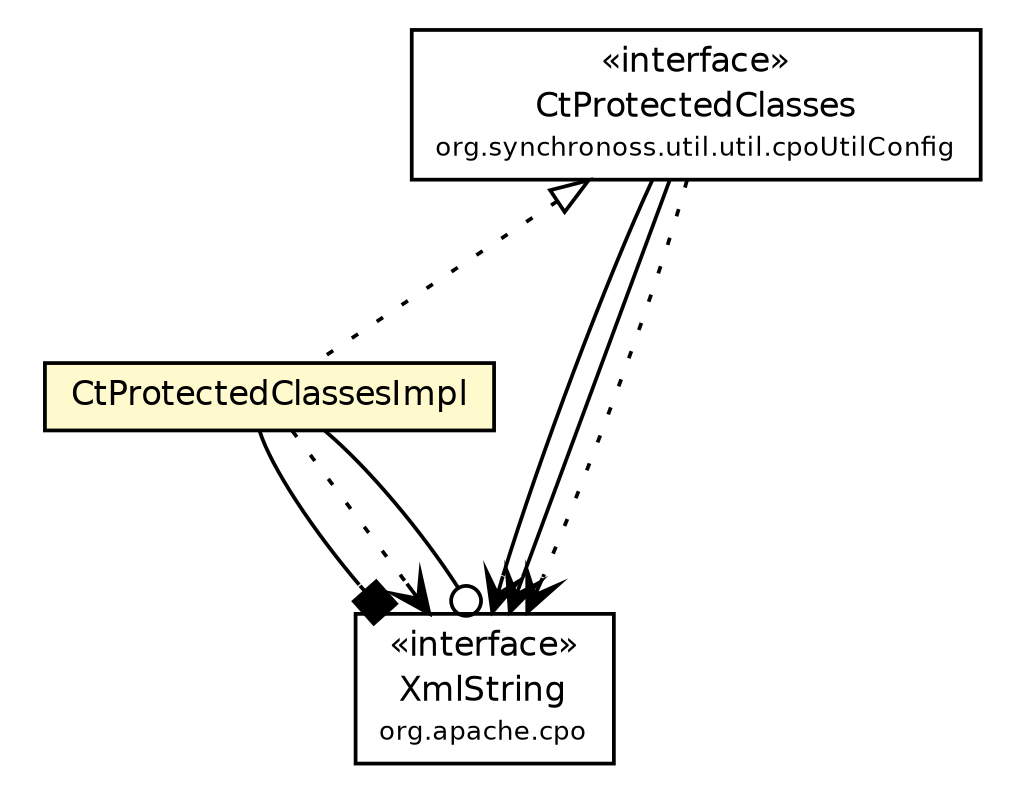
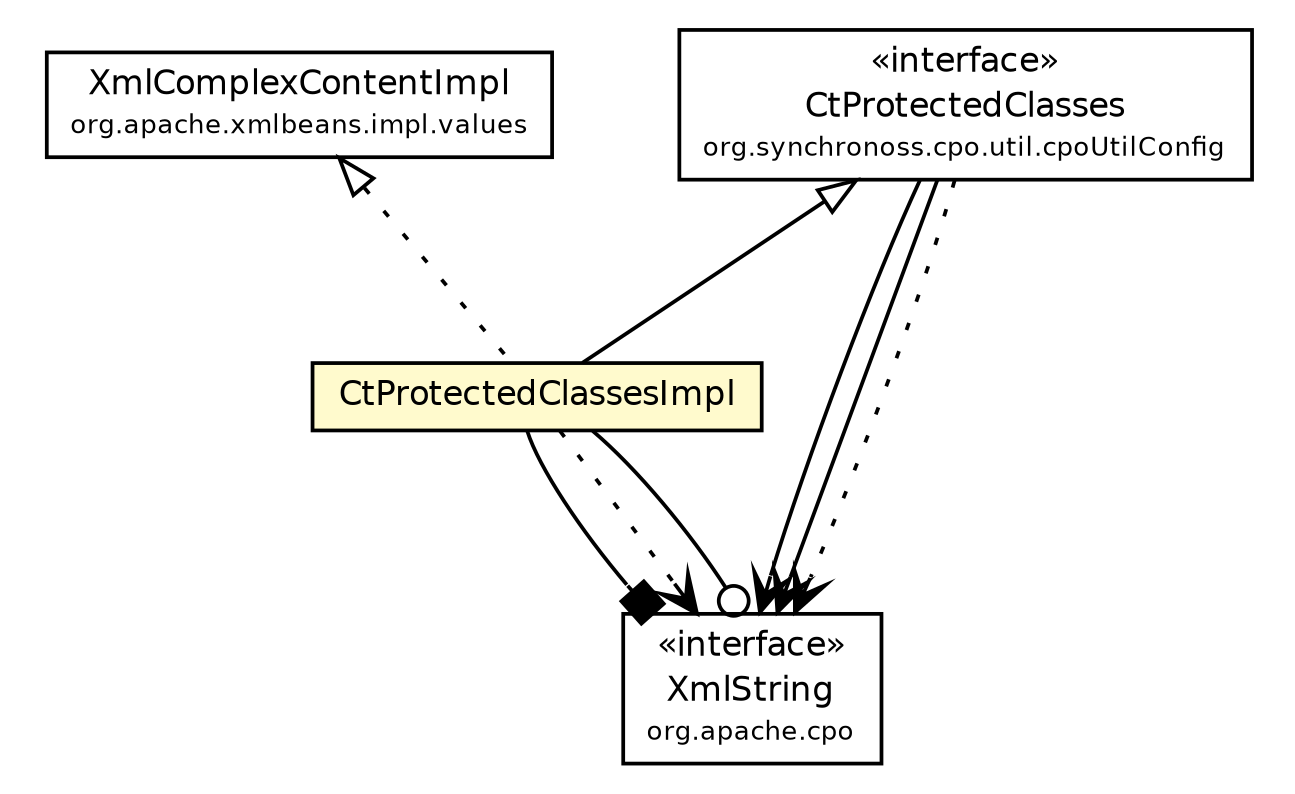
node "XmlComplexContentImpl": added
node "CtProtectedClasses": text "org.synchronoss.util.util.cpoUtilConfig" -> "org.synchronoss.cpo.util.cpoUtilConfig"
edge "CtProtectedClassesImpl" -> "CtProtectedClasses": style dotted -> solid
